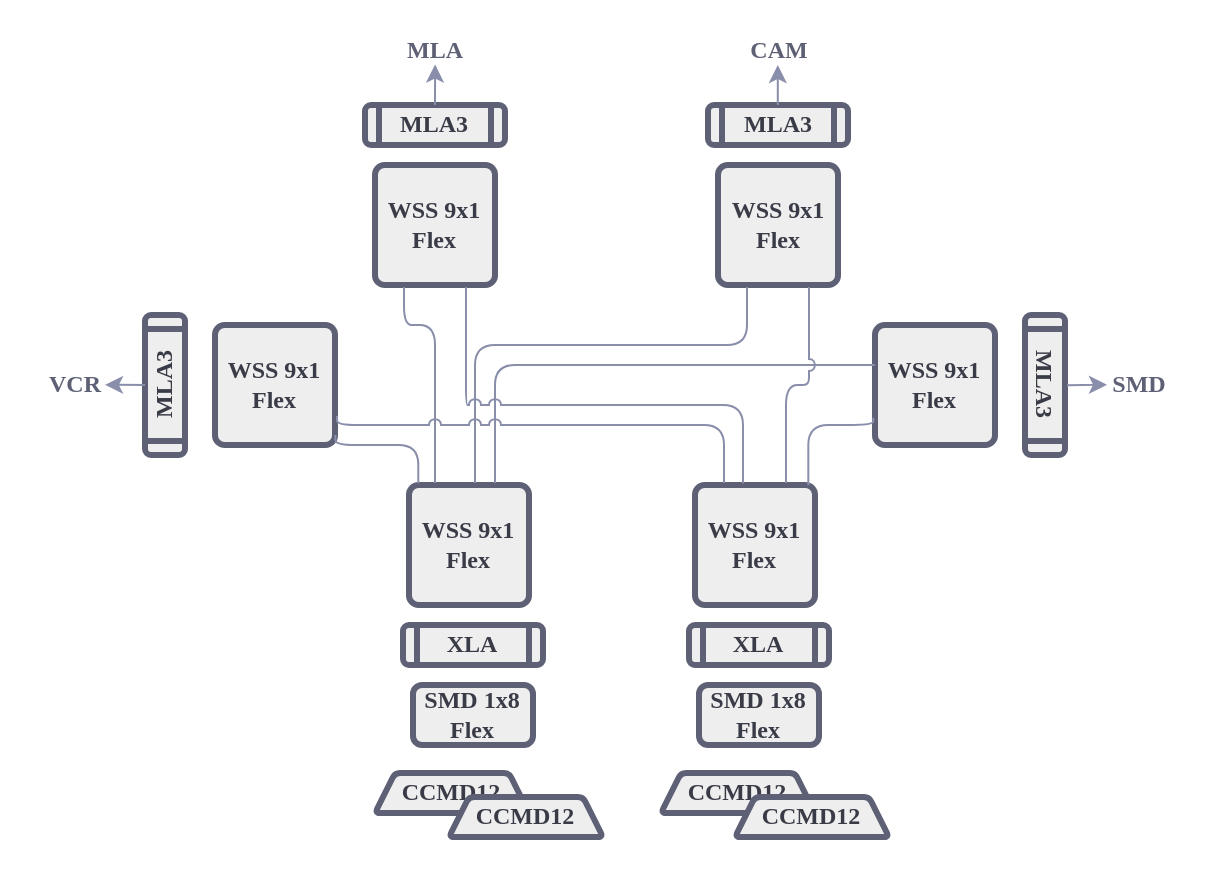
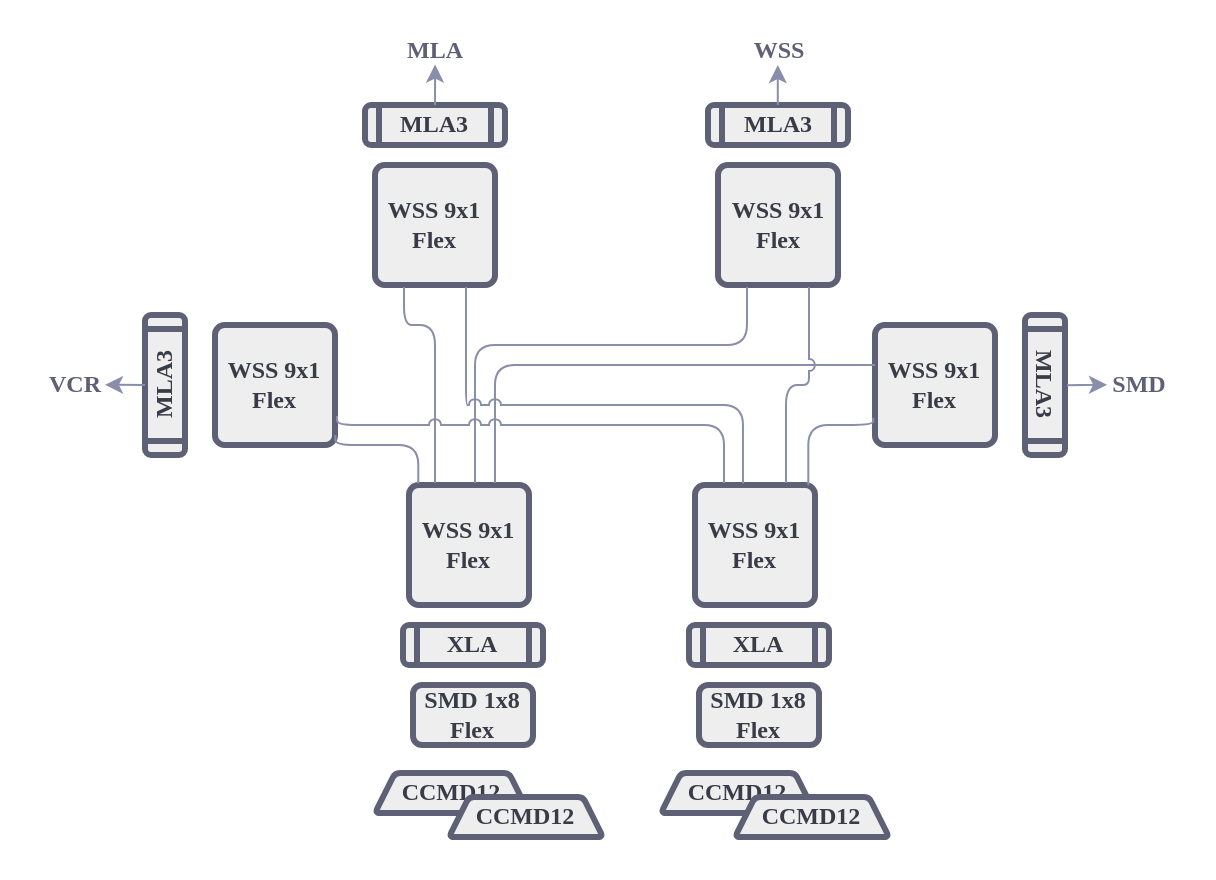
node "CAM": label "CAM" -> "WSS"
